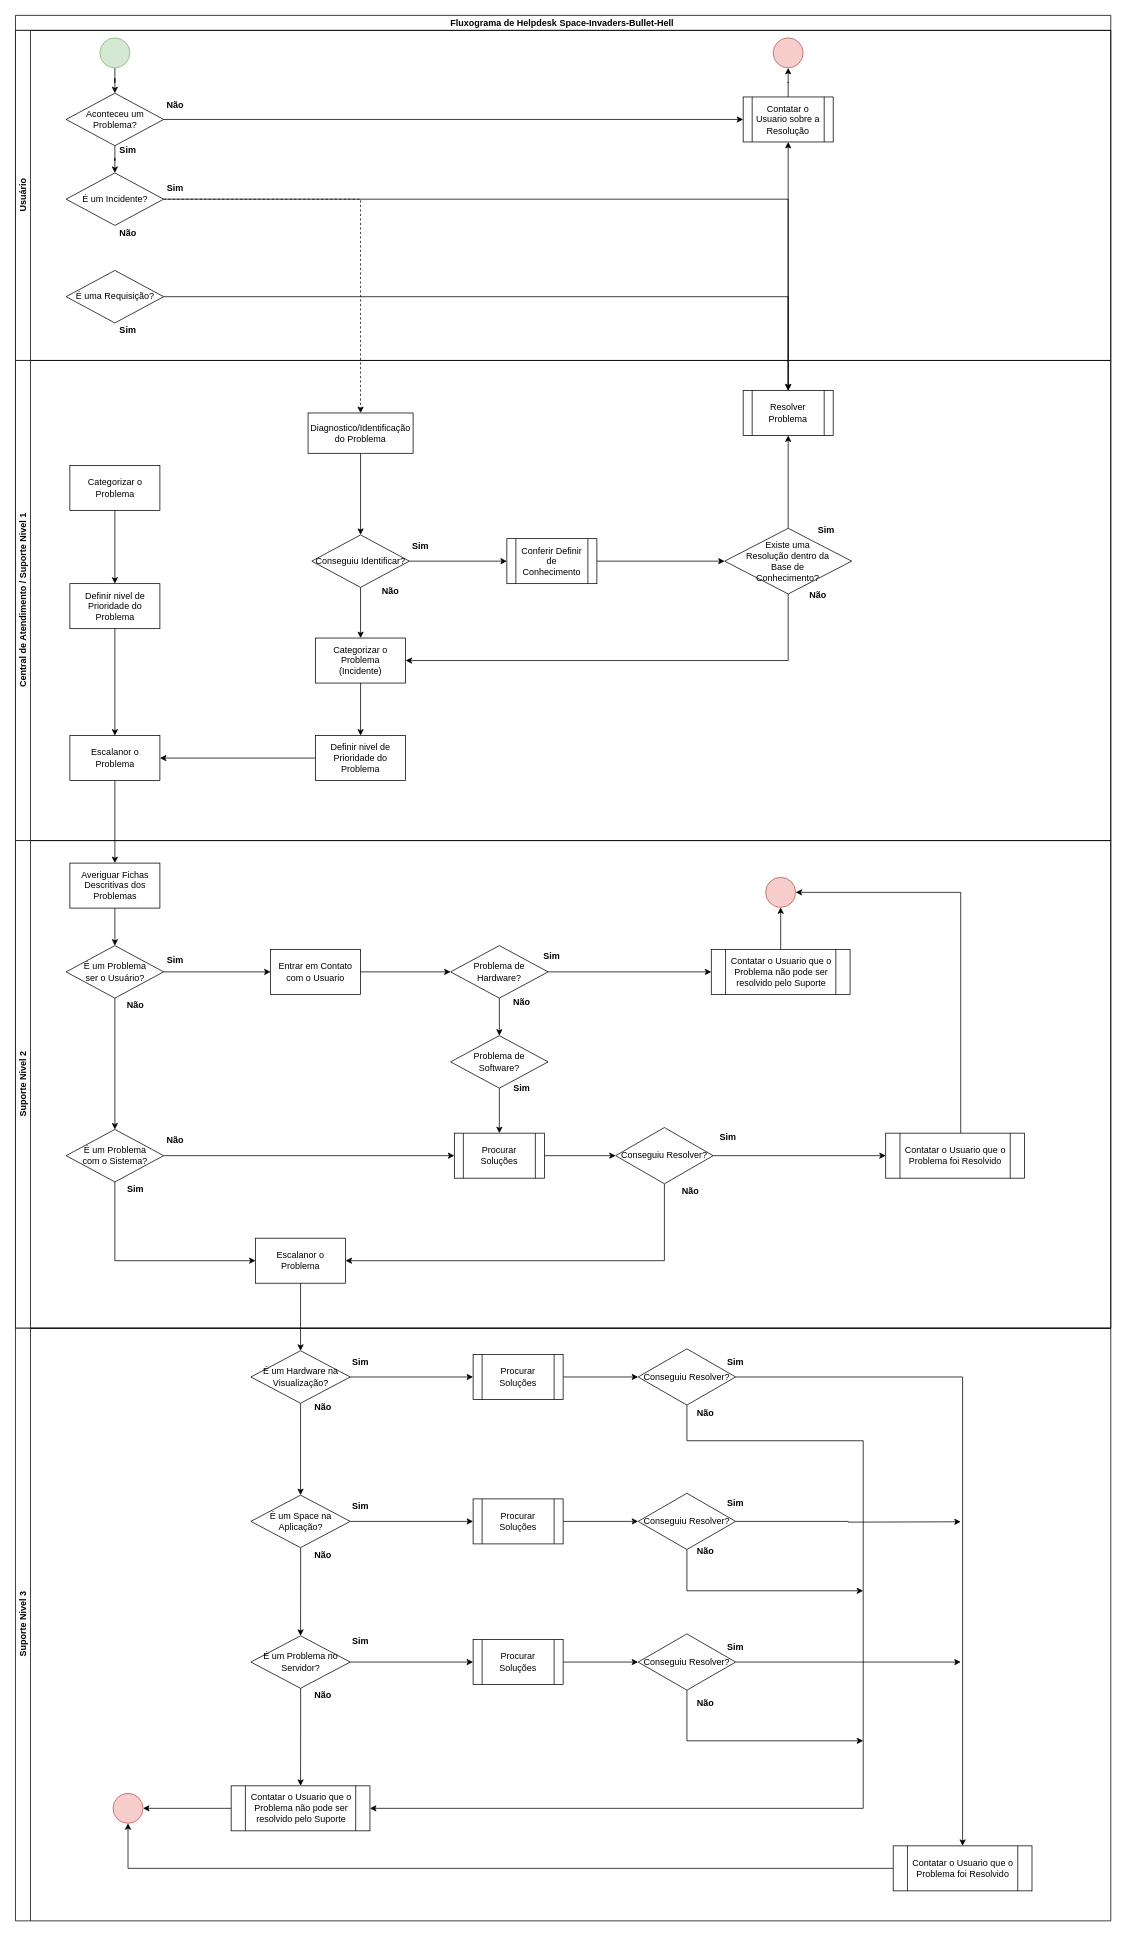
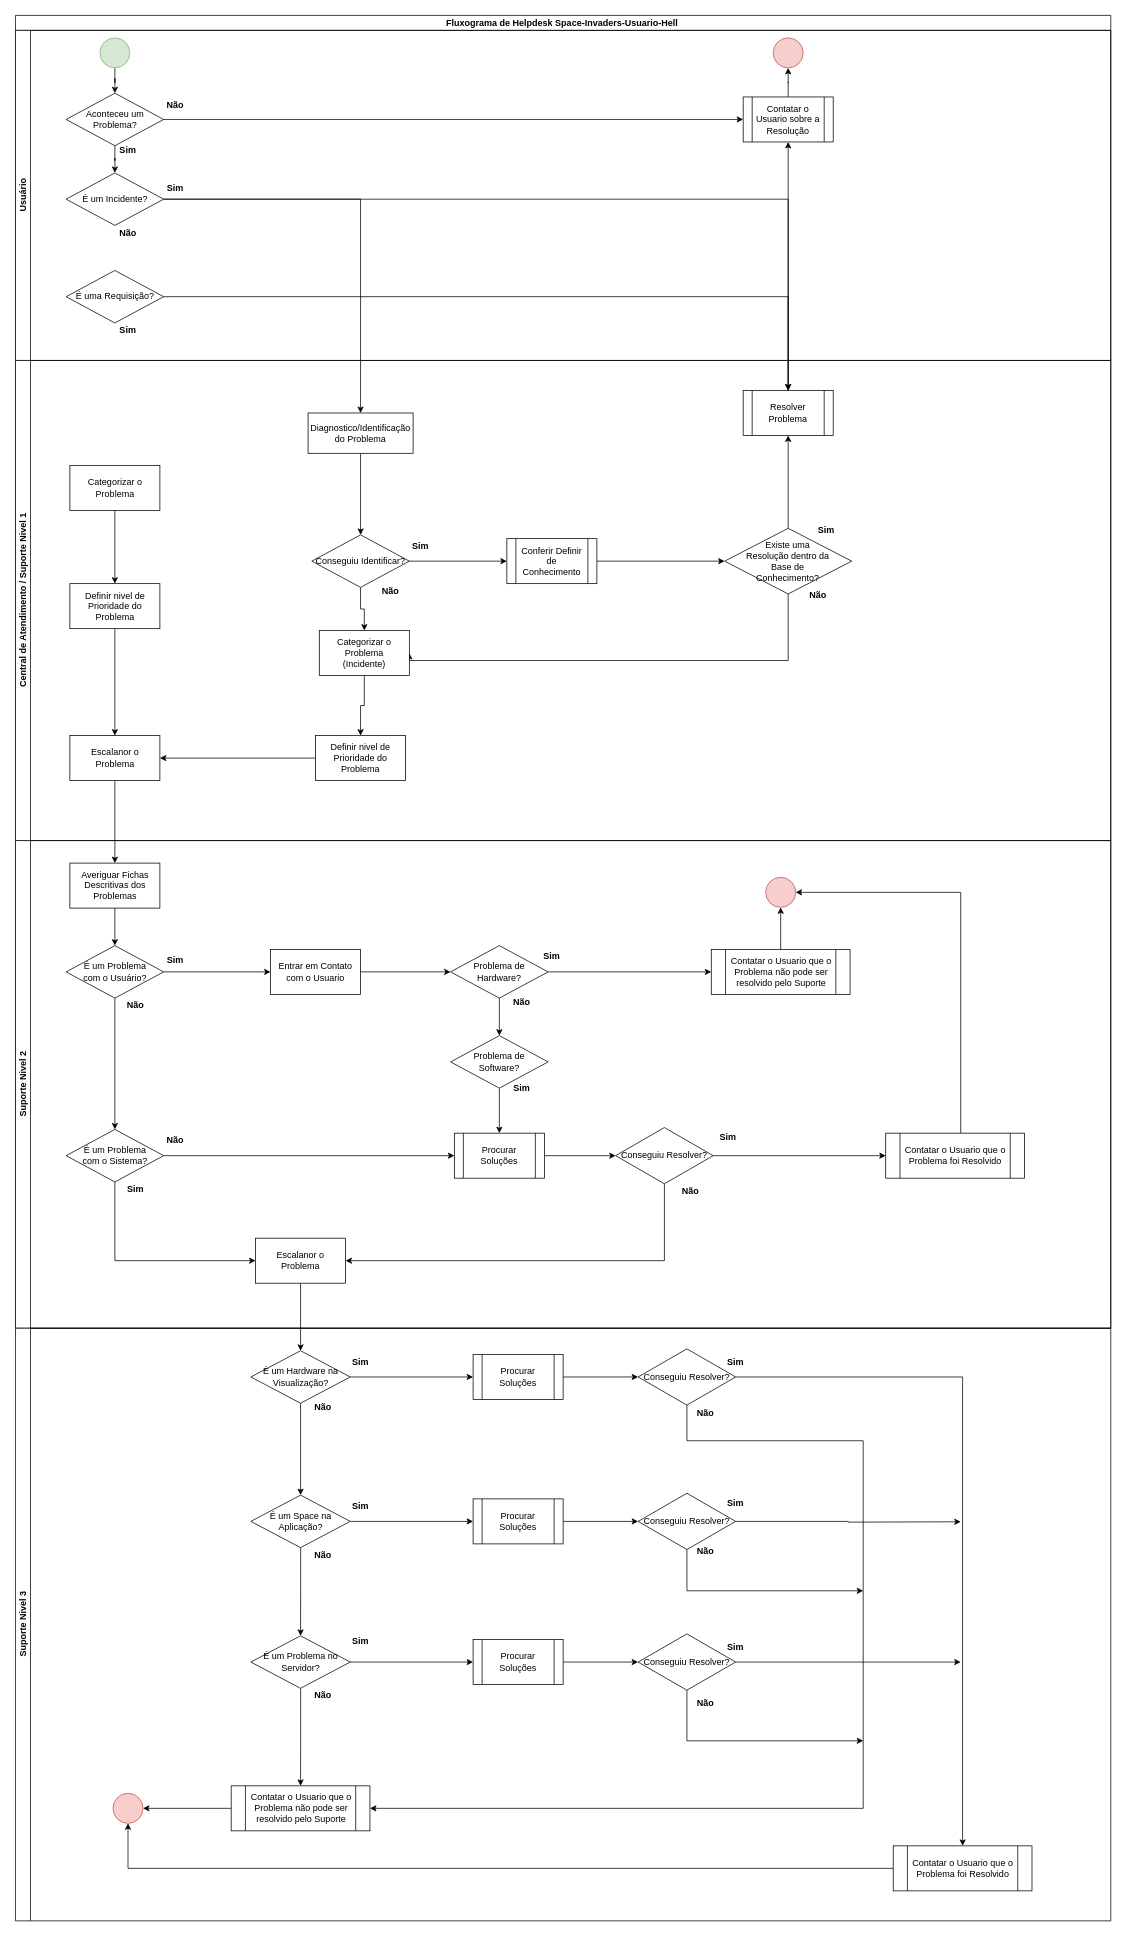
node "Fluxograma de Helpdesk Space-Invaders-Bullet-Hell": label "Fluxograma de Helpdesk Space-Invaders-Bullet-Hell" -> "Fluxograma de Helpdesk Space-Invaders-Usuario-Hell"
edge "É um Incidente?" -> "Diagnostico/Identificação do Problema": style dashed -> solid
node "Categorizar o Problema (Incidente)": moved (360, 660) -> (364, 653)
node "É um Problema ser o Usuário?": label "É um Problema ser o Usuário?" -> "É um Problema com o Usuário?"
